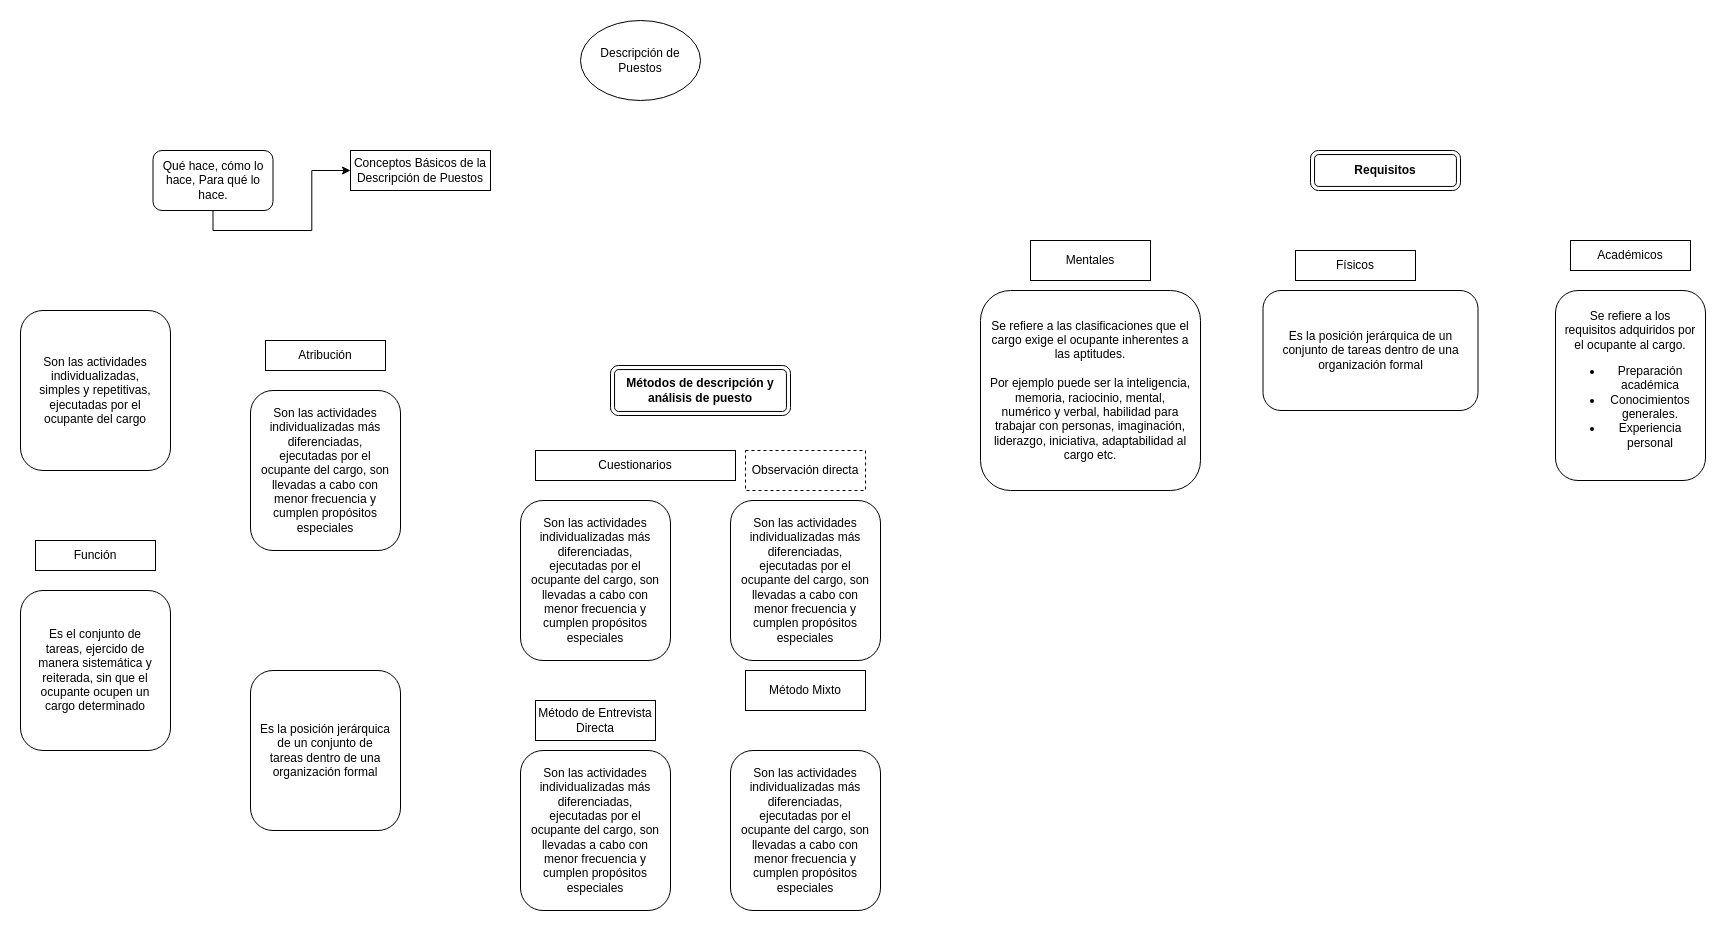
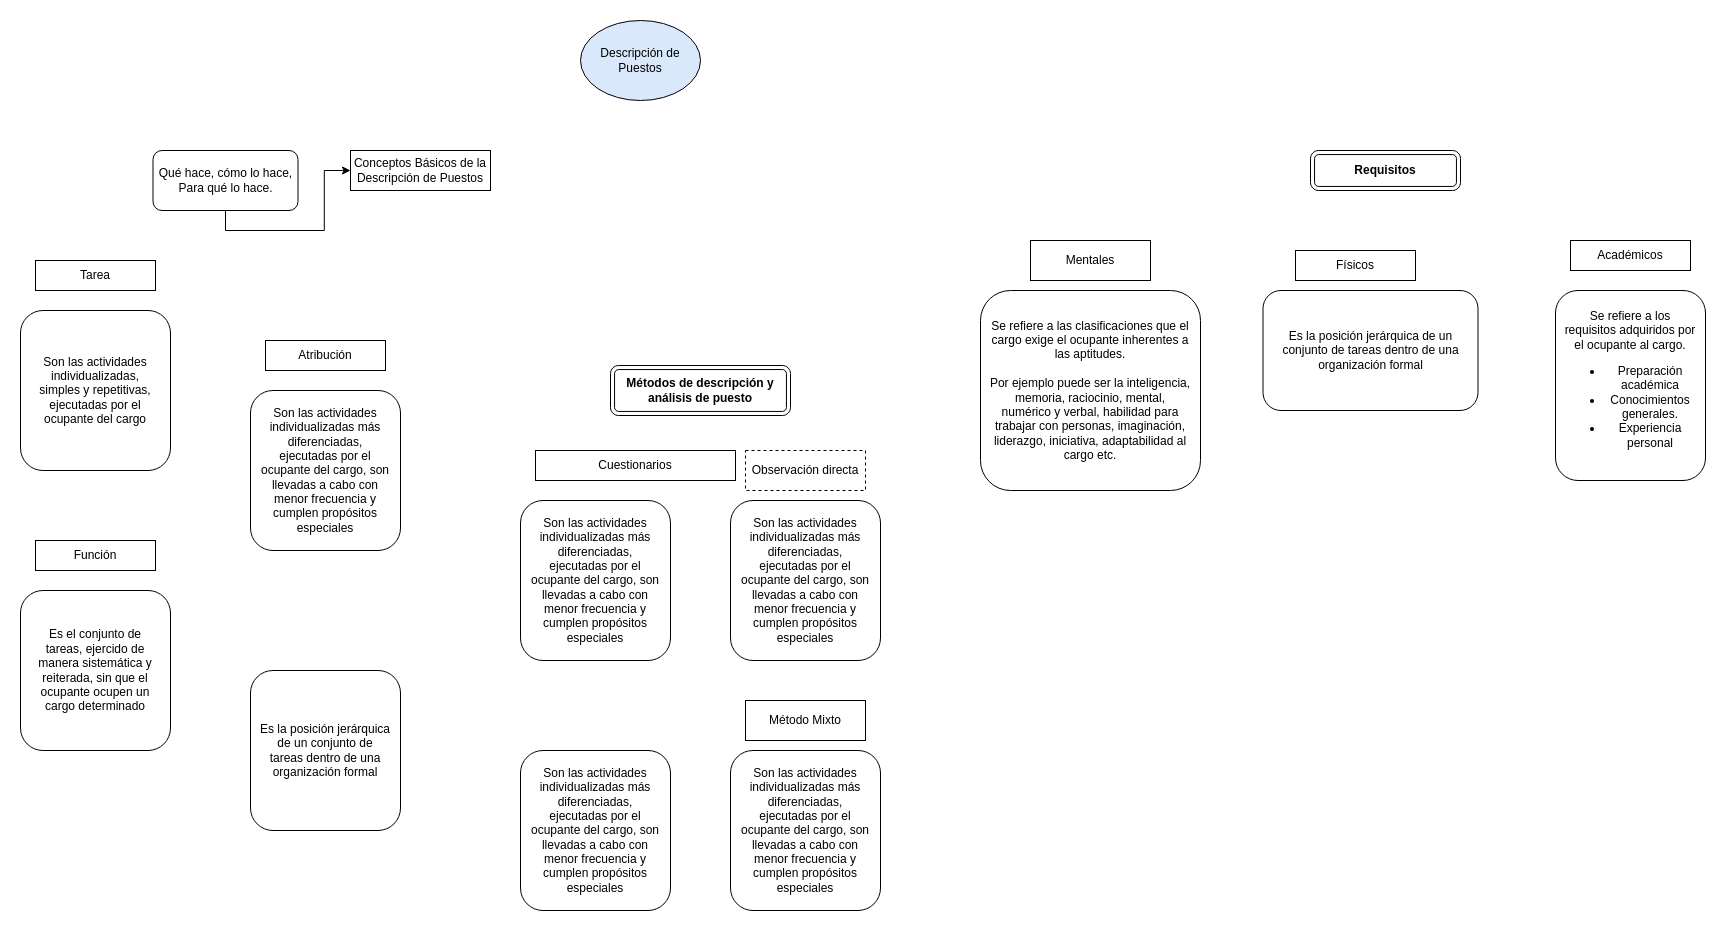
node "Descripción de Puestos": fillcolor #ffffff -> #dae8fc
node "Qué hace, cómo lo hace, Para qué lo hace.": size 120x60 -> 145x60
node "Tarea": added
node "Método Mixto": moved (806, 691) -> (806, 721)
node "Método de Entrevista Directa": removed
